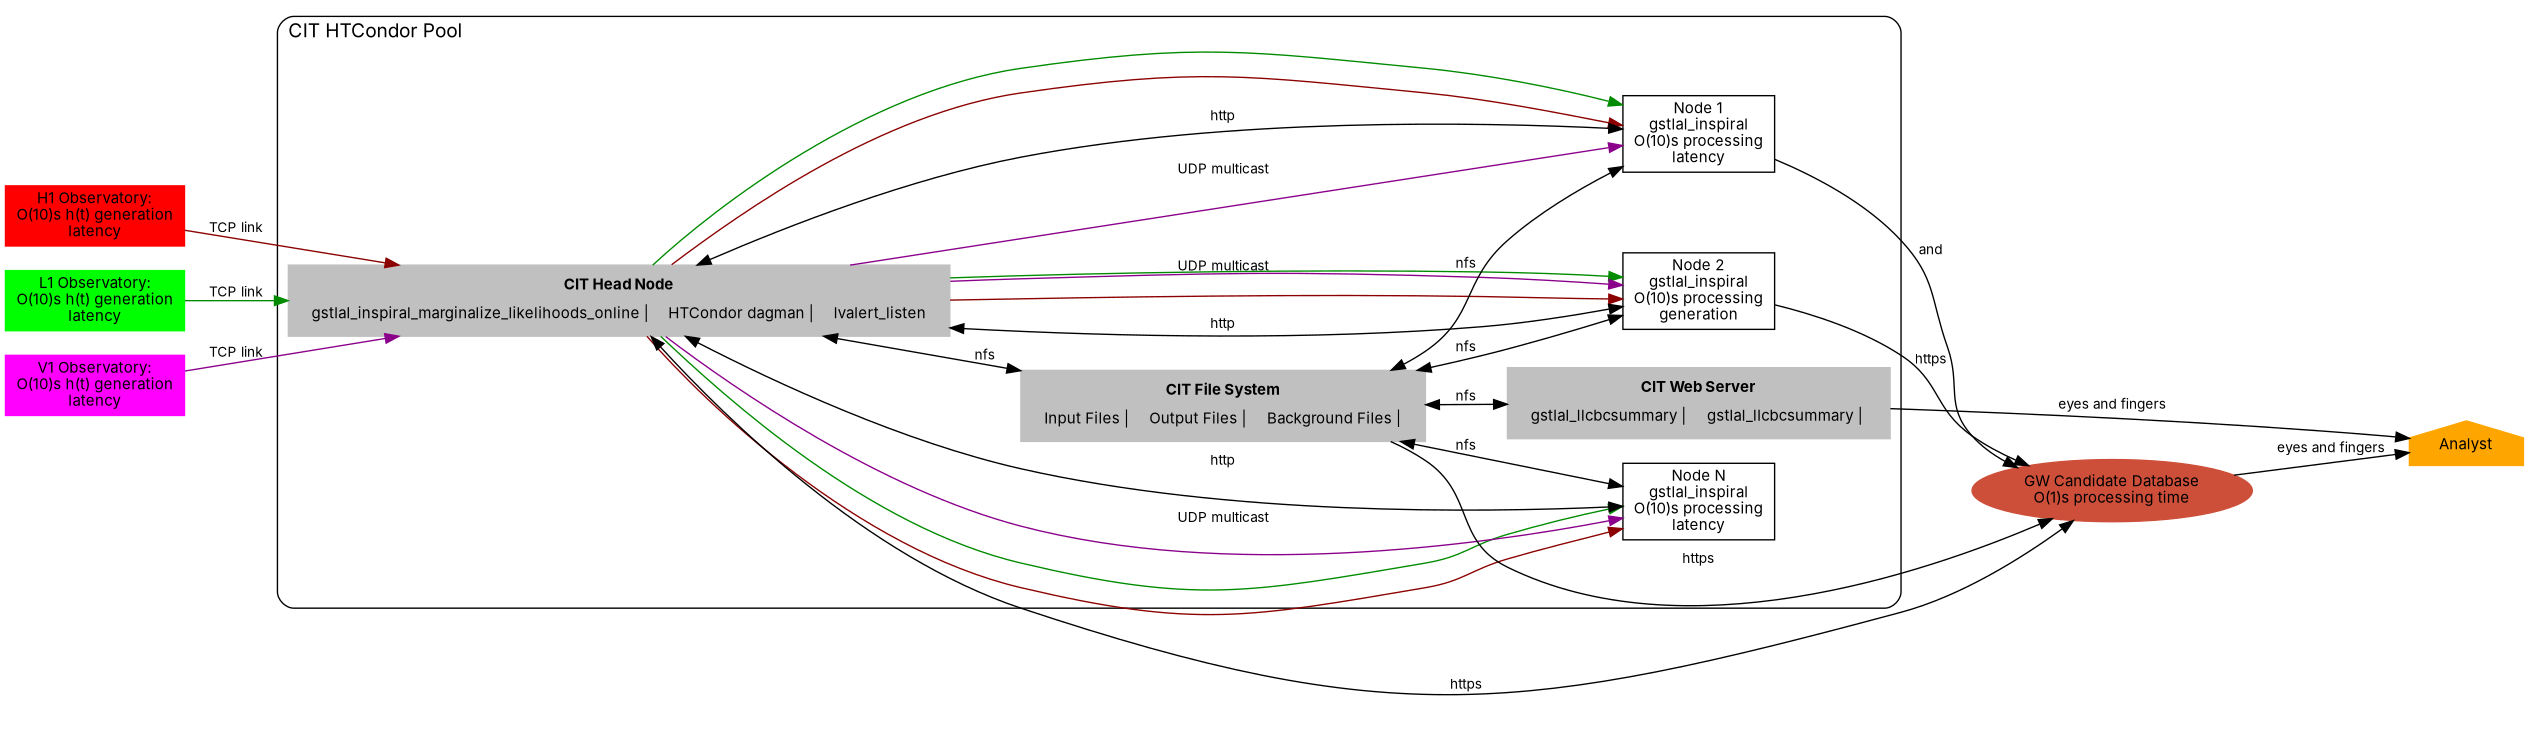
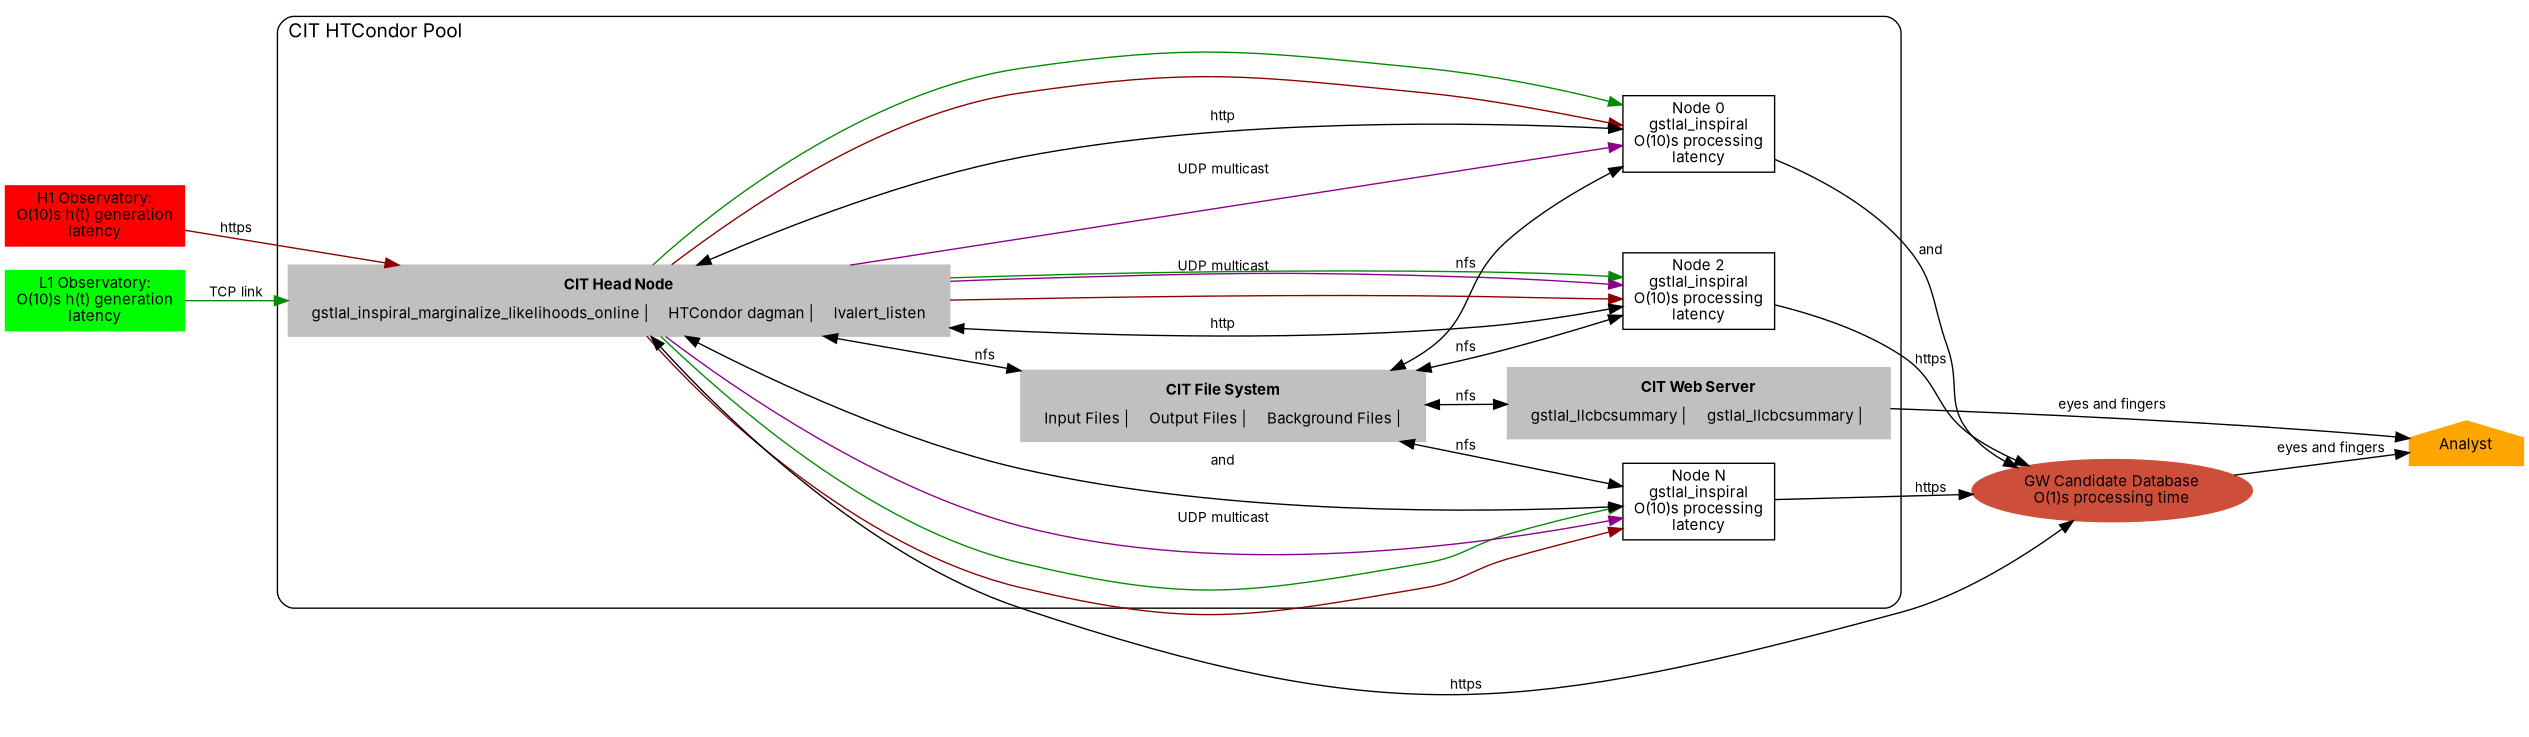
node "Node 1 gstlal_inspiral O(10)s processing latency": label "Node 1 gstlal_inspiral O(10)s processing latency" -> "Node 0 gstlal_inspiral O(10)s processing latency"
edge "H1 Observatory: O(10)s h(t) generation latency" -> "CIT Head Node": label "TCP link" -> "https"
node "Node 2 gstlal_inspiral O(10)s processing generation": label "Node 2 gstlal_inspiral O(10)s processing generation" -> "Node 2 gstlal_inspiral O(10)s processing latency"
node "V1 Observatory: O(10)s h(t) generation latency": removed
edge "CIT Head Node" -- "Node N gstlal_inspiral O(10)s processing latency": label "http" -> "and"
edge "CIT File System" -> "GW Candidate Database O(1)s processing time": now "Node N gstlal_inspiral O(10)s processing latency" -> "GW Candidate Database O(1)s processing time"
